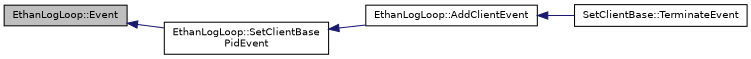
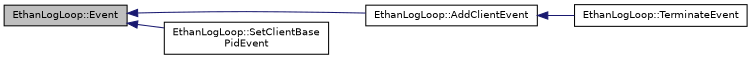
node "SetClientBase::TerminateEvent": label "SetClientBase::TerminateEvent" -> "EthanLogLoop::TerminateEvent"
edge "EthanLogLoop::AddClientEvent" -> "EthanLogLoop::SetClientBase PidEvent": now "EthanLogLoop::AddClientEvent" -> "EthanLogLoop::Event"
